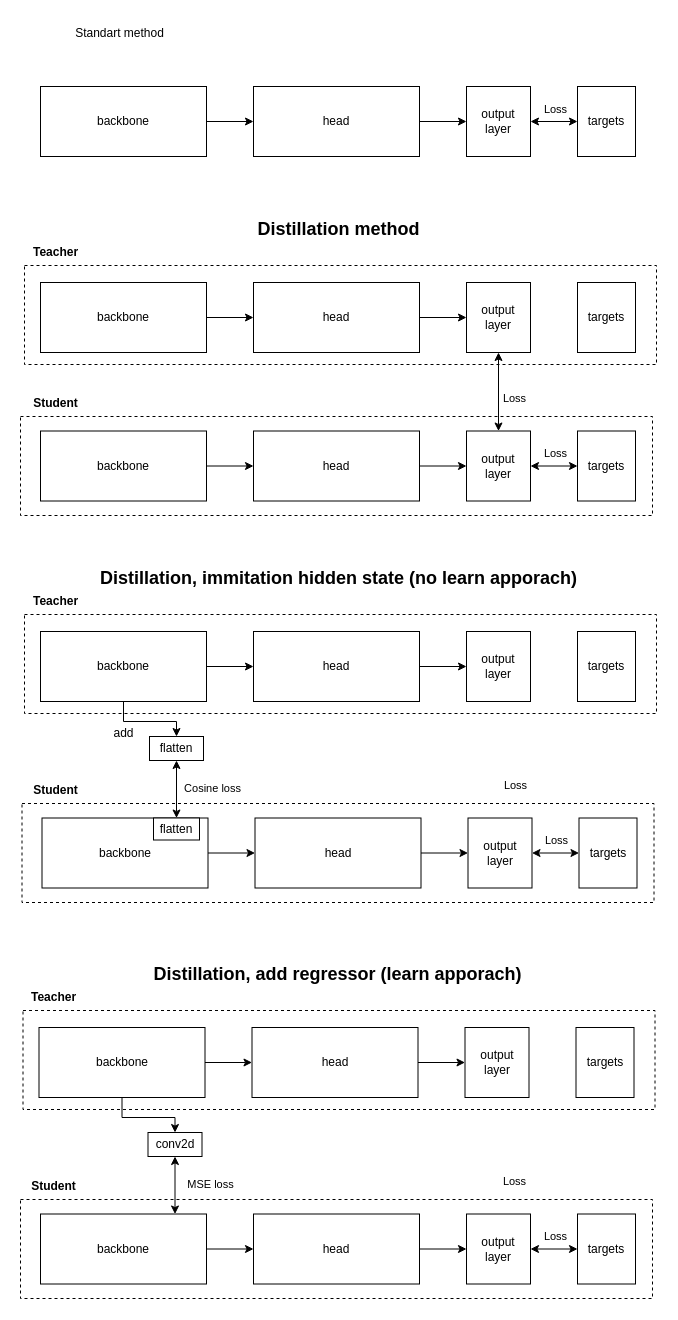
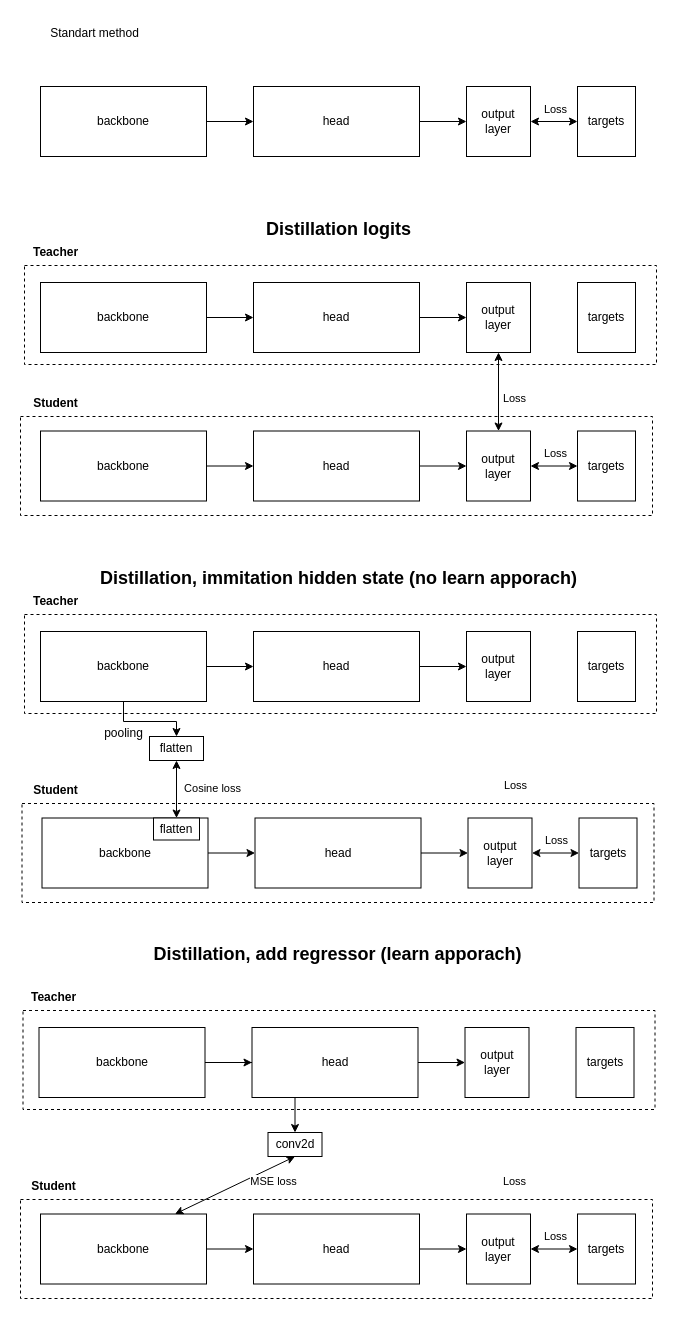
node "Standart method": moved (119, 34) -> (94, 34)
node "Distillation method": label "Distillation method" -> "Distillation logits"
node "add": label "add" -> "pooling"
node "Distillation, add regressor (learn apporach)": moved (337, 975) -> (337, 955)
node "conv2d": moved (175, 1145) -> (295, 1145)
